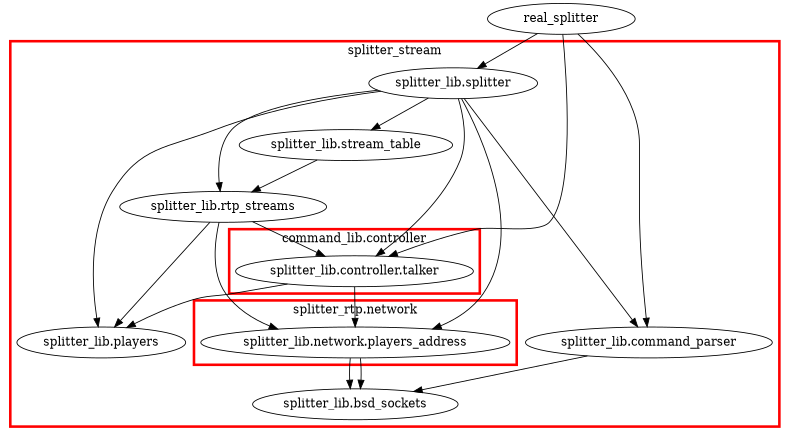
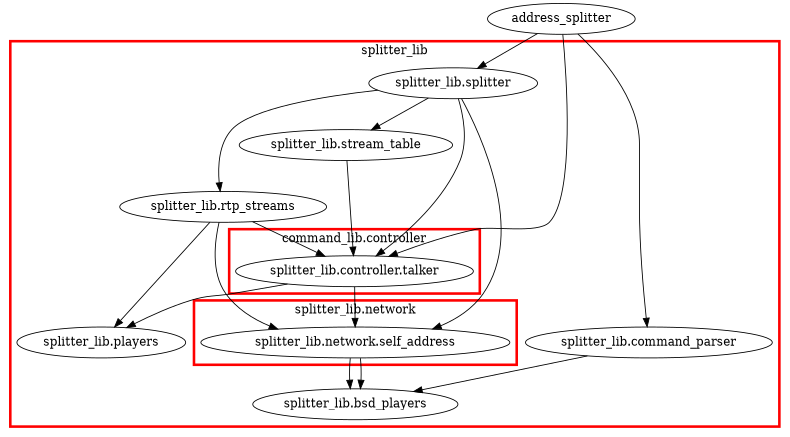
node "real_splitter": label "real_splitter" -> "address_splitter"
cluster "splitter_stream": label "splitter_stream" -> "splitter_lib"
edge "splitter_lib.splitter" -> "splitter_lib.players": removed
edge "splitter_lib.stream_table" -> "splitter_lib.rtp_streams": now "splitter_lib.stream_table" -> "splitter_lib.controller.talker"
edge "splitter_lib.splitter" -> "splitter_lib.command_parser": removed
cluster "splitter_rtp.network": label "splitter_rtp.network" -> "splitter_lib.network"
node "splitter_lib.network.players_address": label "splitter_lib.network.players_address" -> "splitter_lib.network.self_address"
node "splitter_lib.bsd_sockets": label "splitter_lib.bsd_sockets" -> "splitter_lib.bsd_players"
